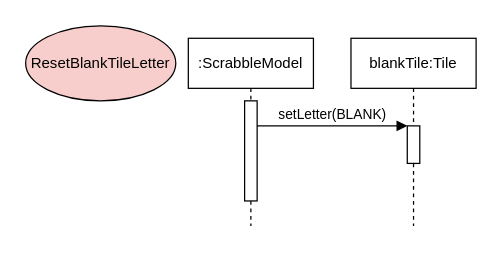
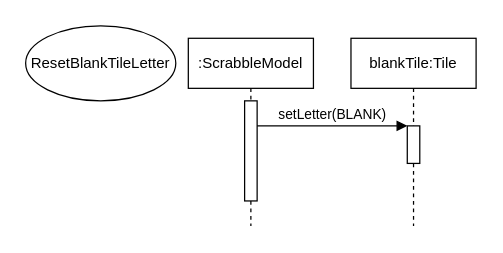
node "ResetBlankTileLetter": fillcolor #f8cecc -> #ffffff
